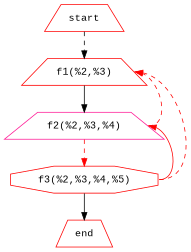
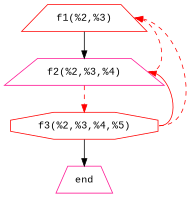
node "start": removed
node "end": color red -> deeppink
